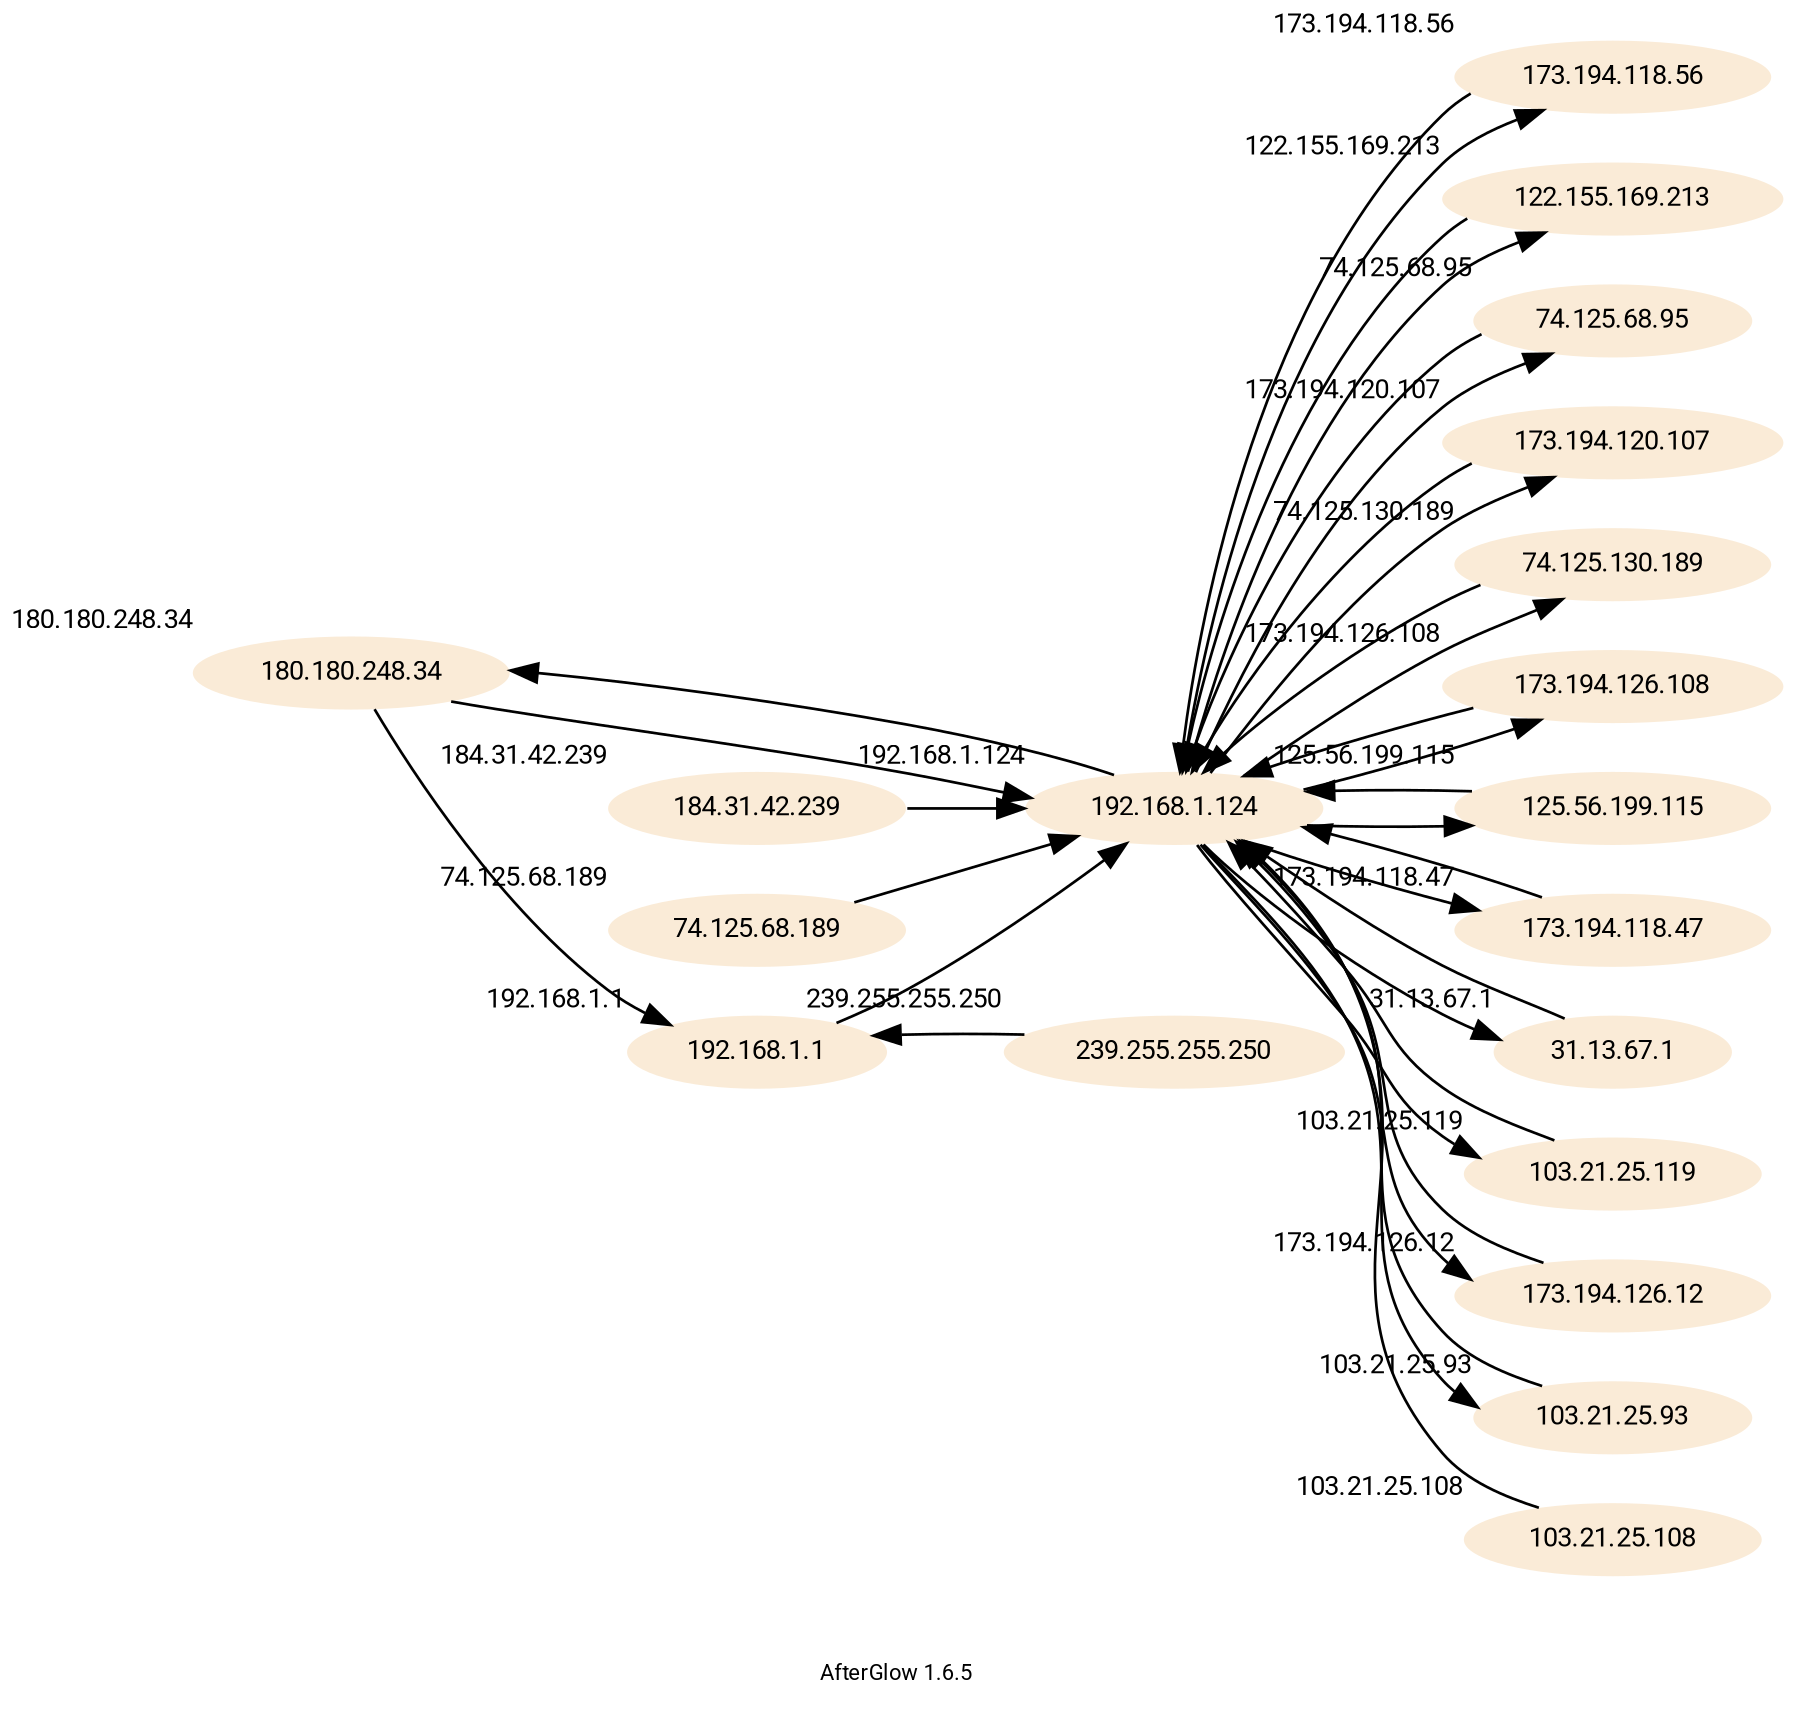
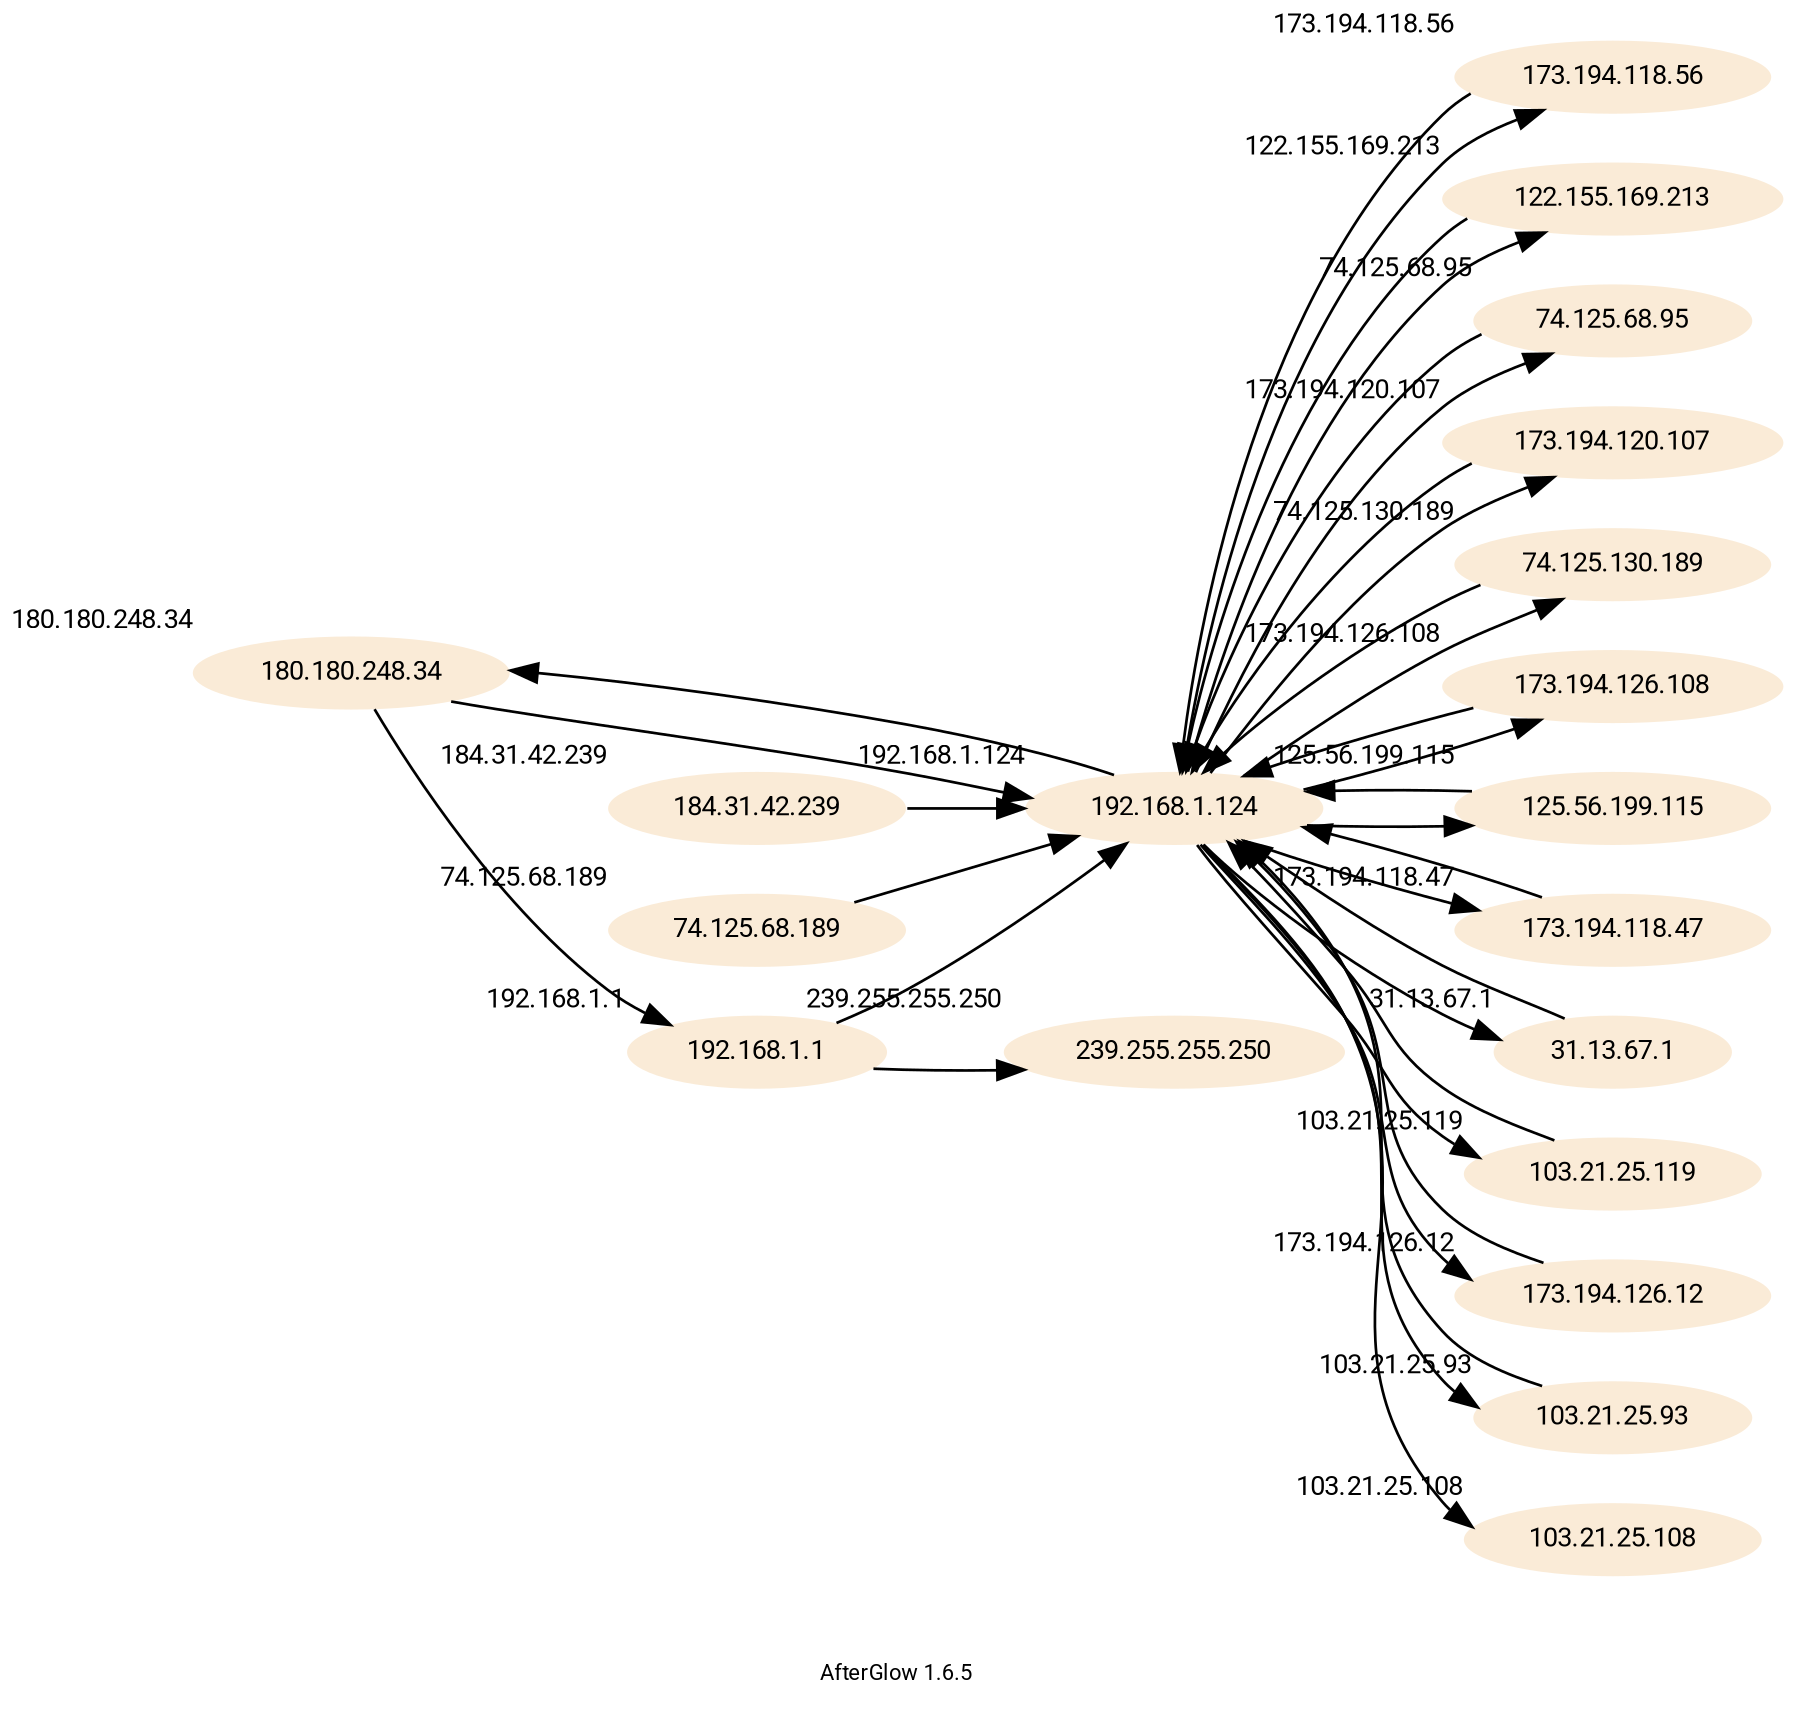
edge "239.255.255.250 239.255.255.250" -> "192.168.1.1 192.168.1.1": reversed
edge "103.21.25.108 103.21.25.108" -> "192.168.1.124 192.168.1.124": reversed
